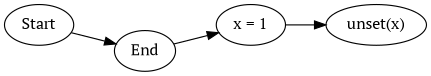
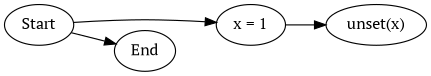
edge "End" -> "x = 1": now "Start" -> "x = 1"
